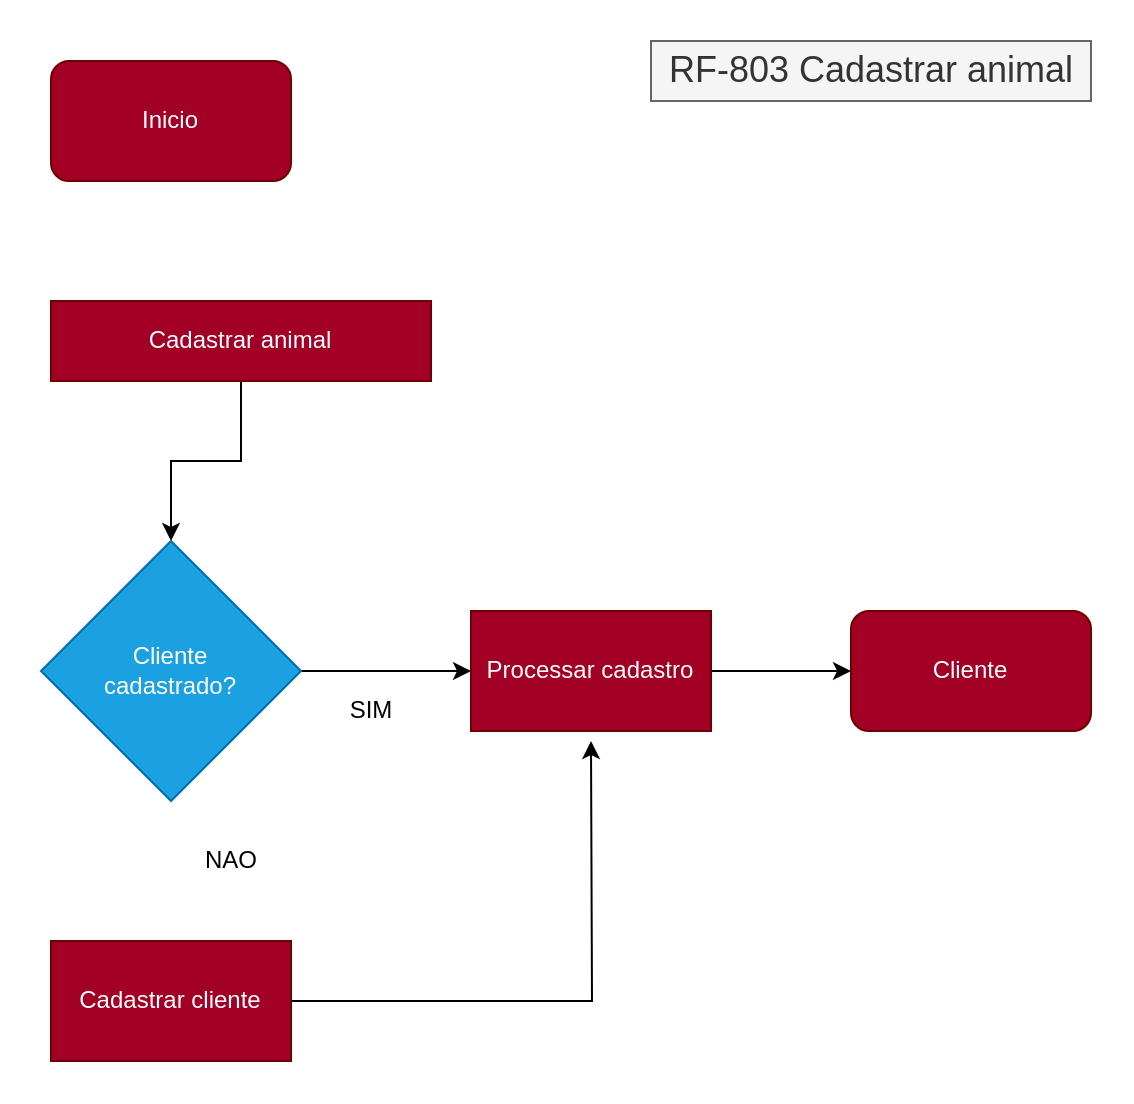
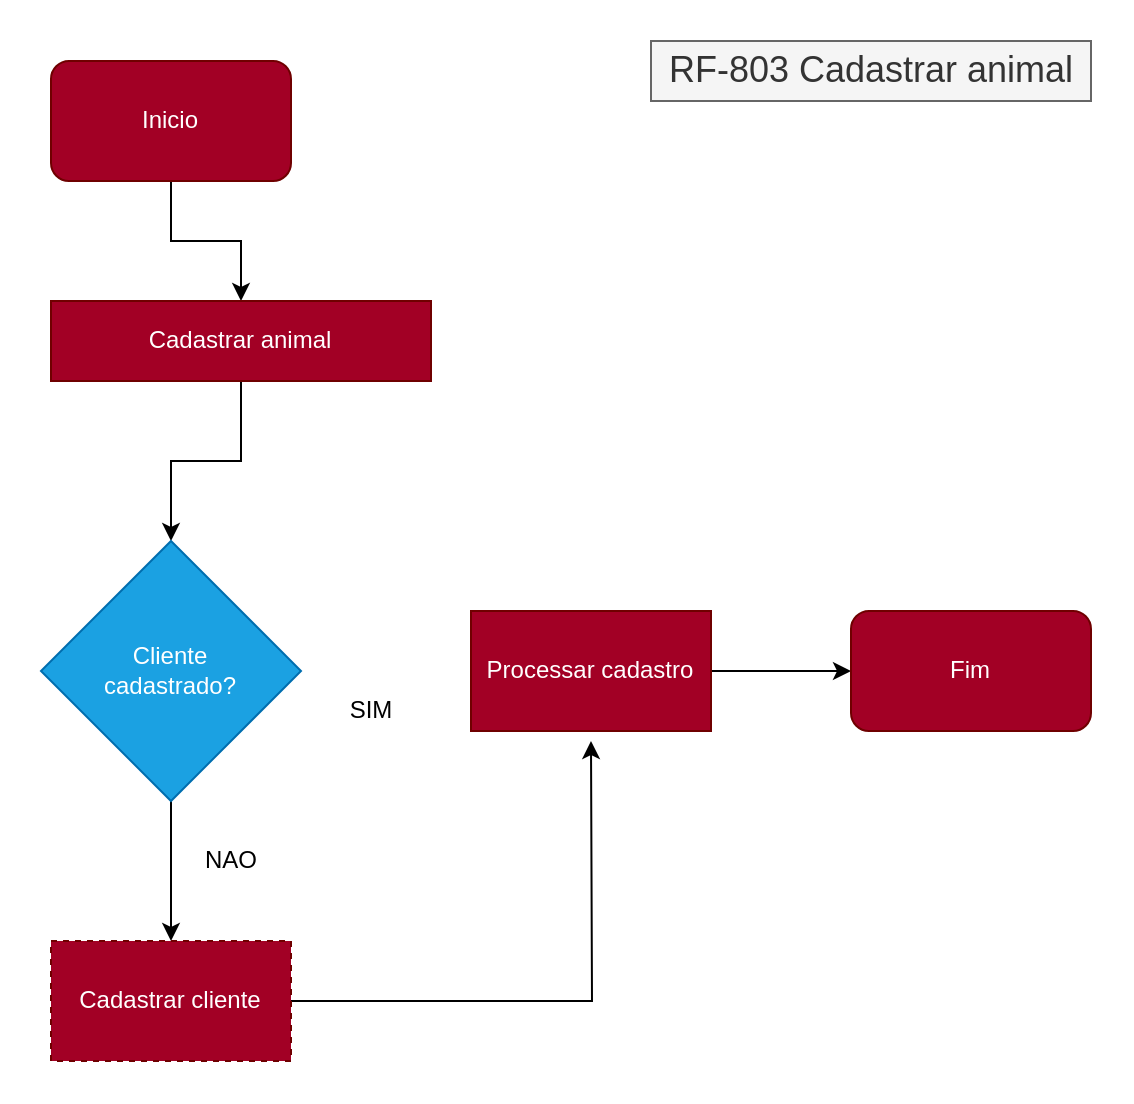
edge "Inicio" -> "Cadastrar animal": added
edge "Cliente cadastrado?" -> "Processar cadastro": removed
node "Cliente": label "Cliente" -> "Fim"
edge "Cliente cadastrado?" -> "Cadastrar cliente": added
node "Cadastrar cliente": style solid -> dashed
